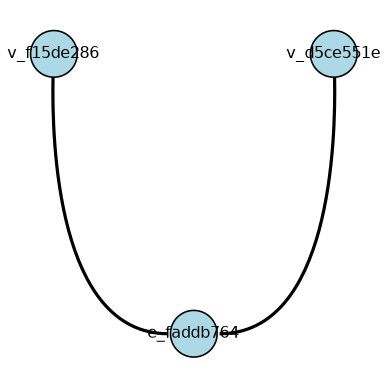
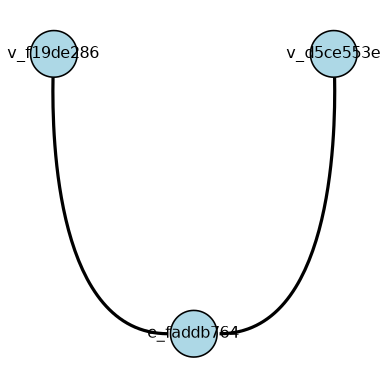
node "v_f15de286": label "v_f15de286" -> "v_f19de286"
node "v_d5ce551e": label "v_d5ce551e" -> "v_d5ce553e"
